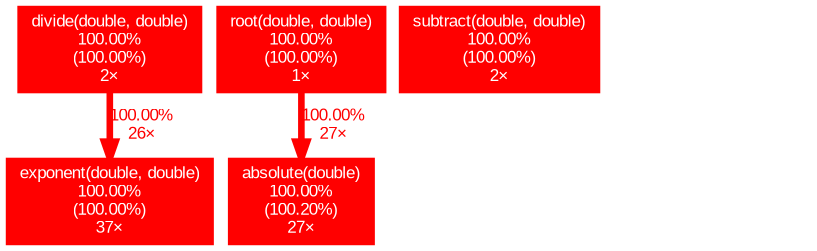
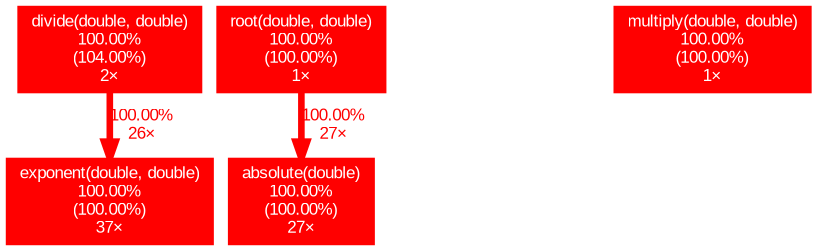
node "divide(double, double) 100.00% (100.00%) 2×": label "divide(double, double) 100.00% (100.00%) 2×" -> "divide(double, double) 100.00% (104.00%) 2×"
node "subtract(double, double) 100.00% (100.00%) 2×": removed
node "multiply(double, double) 100.00% (100.00%) 1×": added
node "absolute(double) 100.00% (100.20%) 27×": label "absolute(double) 100.00% (100.20%) 27×" -> "absolute(double) 100.00% (100.00%) 27×"
